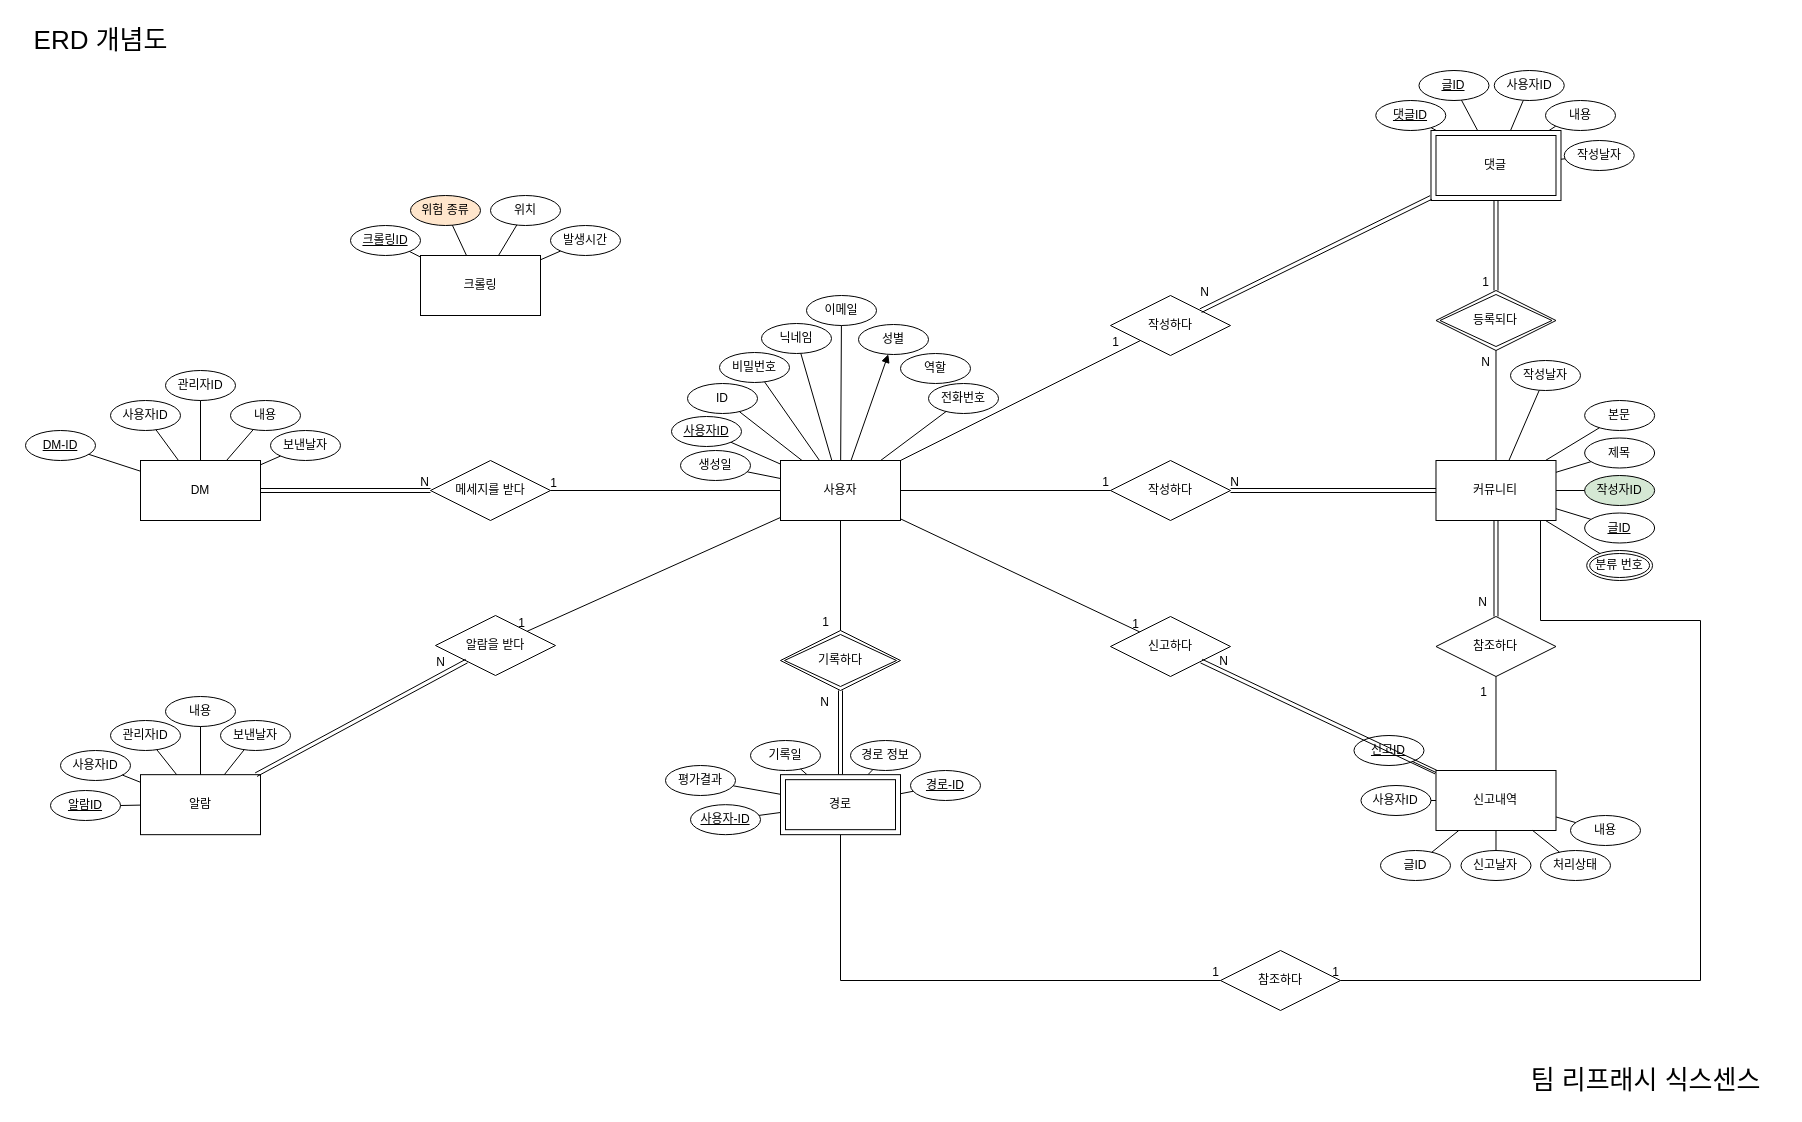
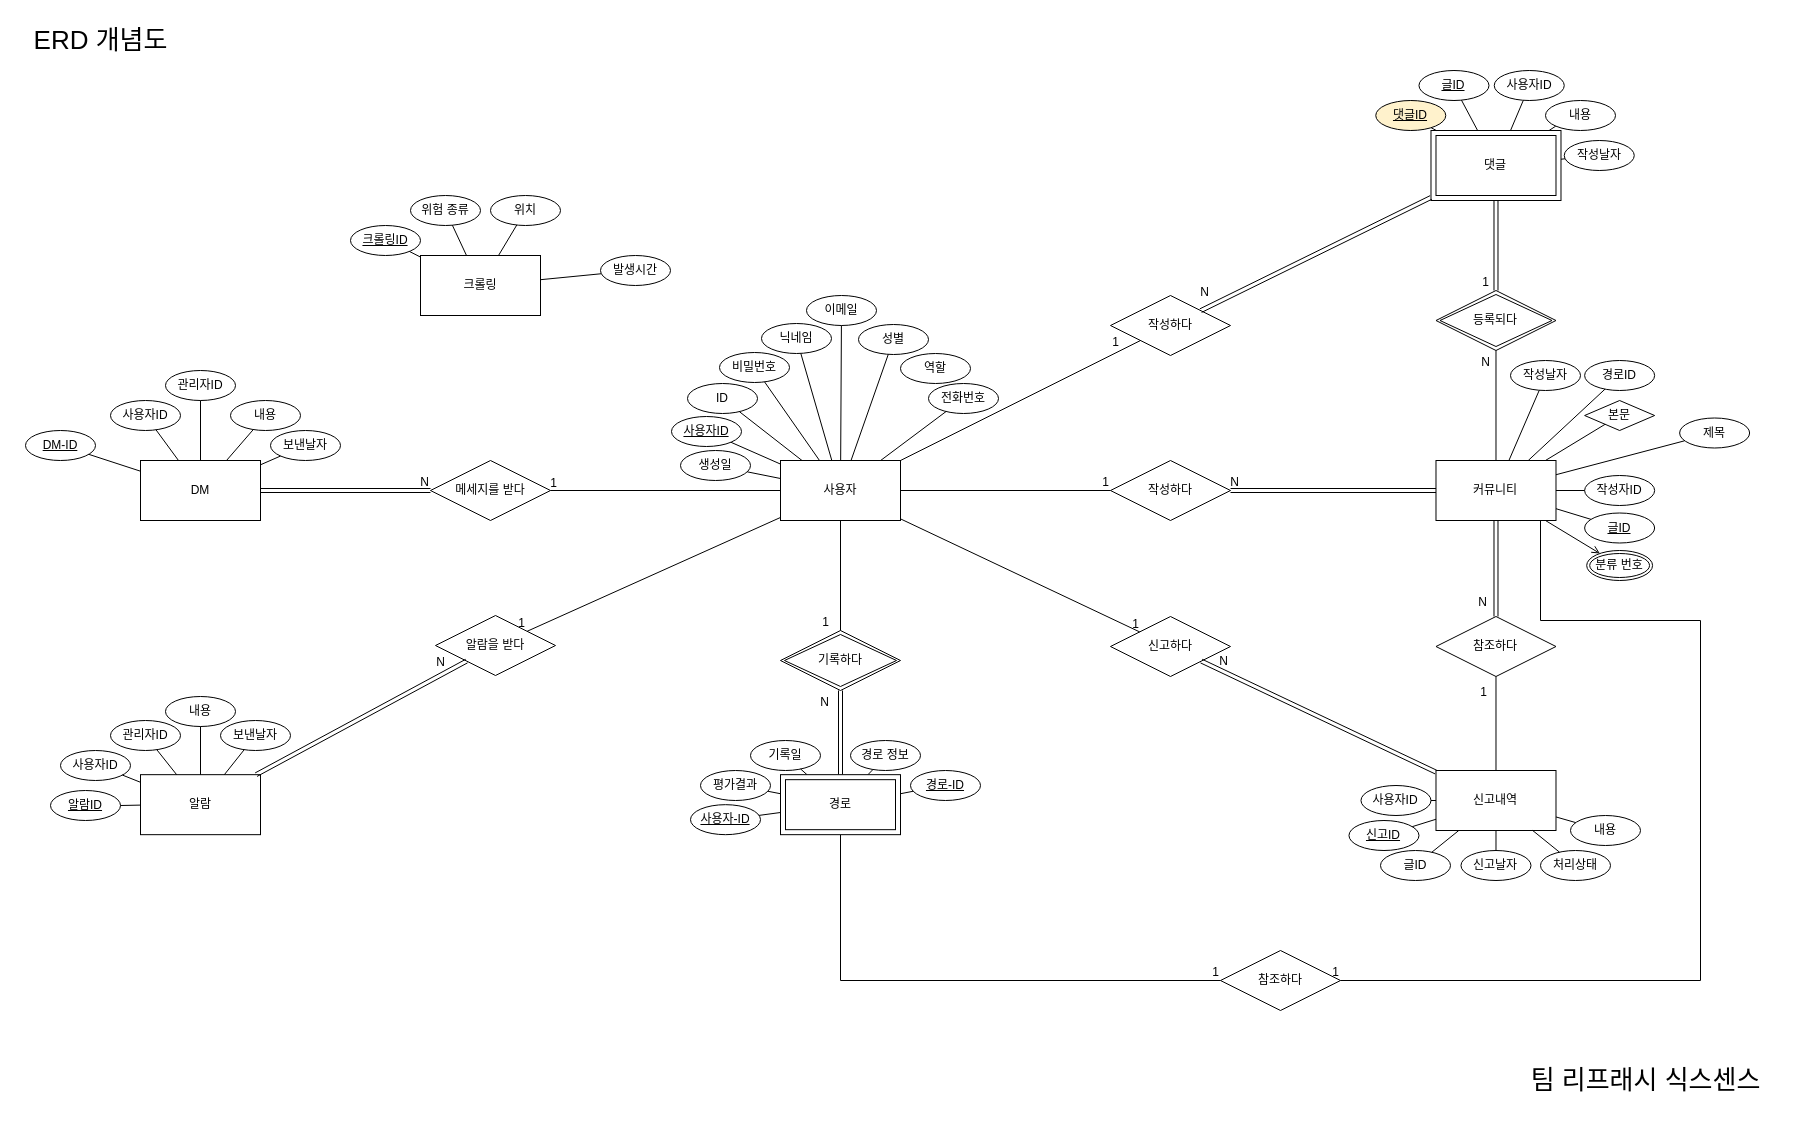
node "댓글ID": fillcolor #ffffff -> #fff2cc
node "위험 종류": fillcolor #ffe6cc -> #ffffff
node "발생시간": moved (586, 241) -> (636, 271)
edge "사용자" -> "성별": arrowhead block -> none
node "경로ID": added
node "본문": shape ellipse -> diamond
edge "경로ID" -- "커뮤니티": added
node "제목": moved (1620, 453) -> (1715, 433)
node "작성자ID": fillcolor #d5e8d4 -> #ffffff
edge "커뮤니티" -- "분류 번호": arrowhead none -> open
node "신고ID": moved (1389, 751) -> (1384, 836)
node "평가결과": moved (701, 781) -> (736, 786)
